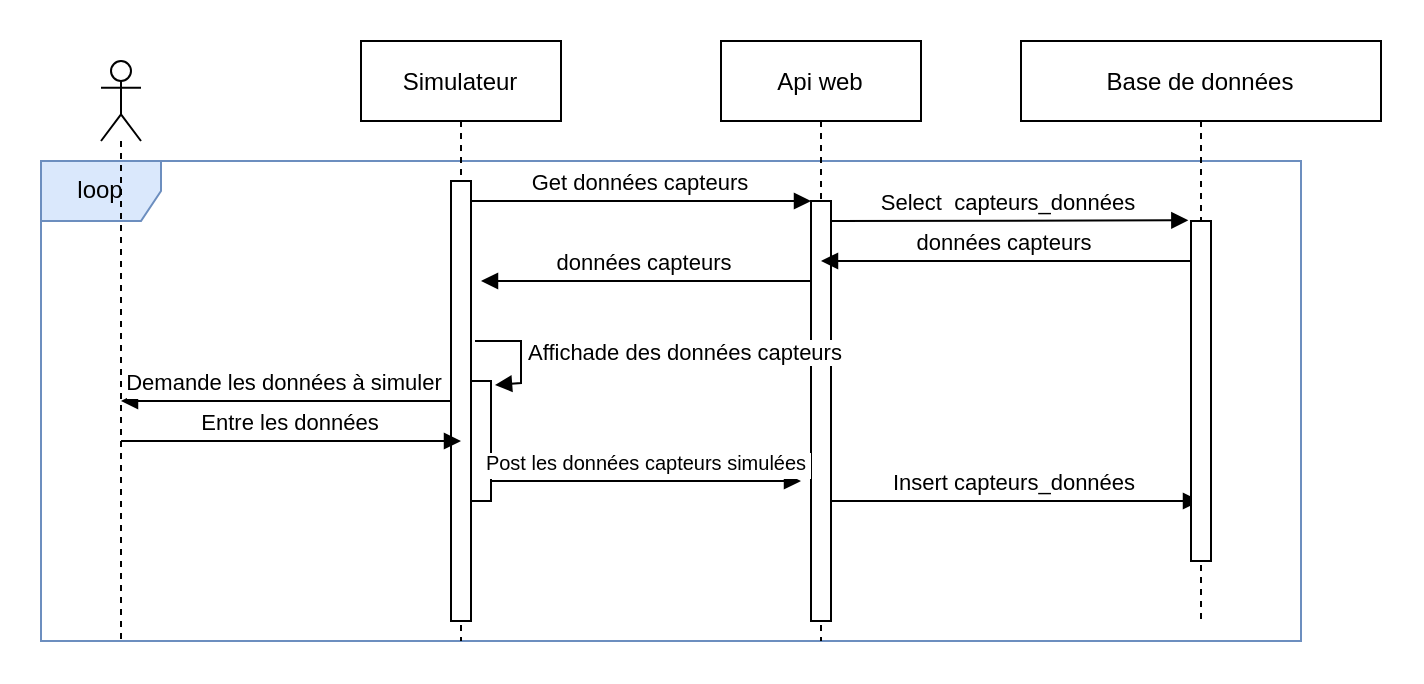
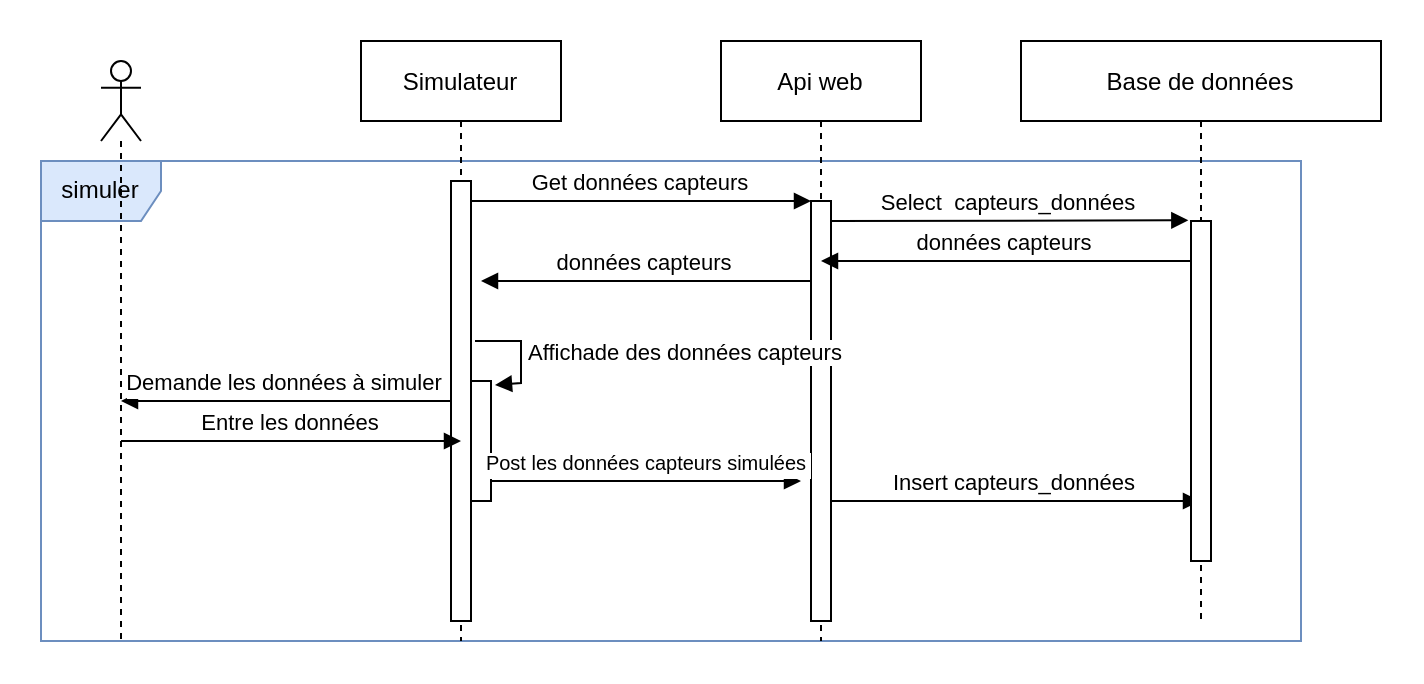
node "loop": label "loop" -> "simuler"
